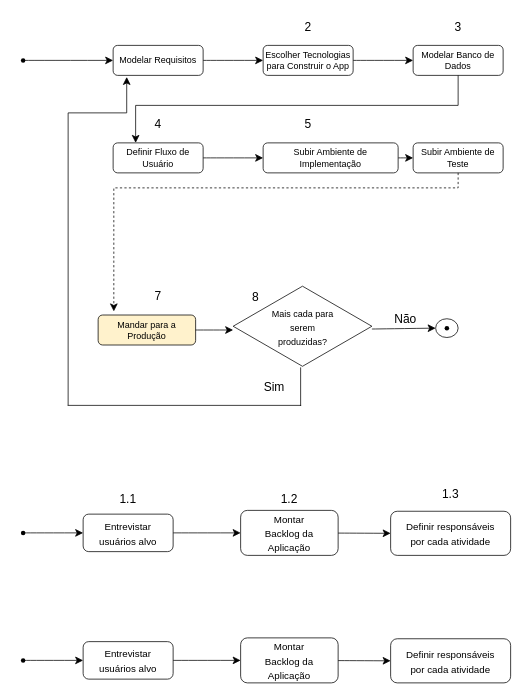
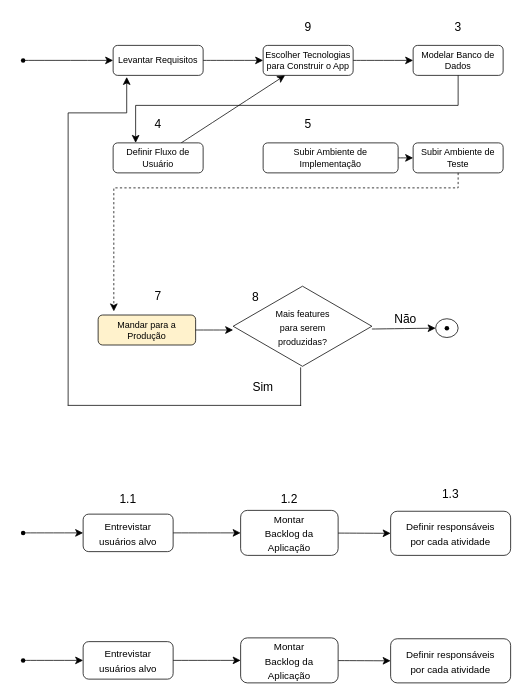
node "2": label "2" -> "9"
node "Modelar Requisitos": label "Modelar Requisitos" -> "Levantar Requisitos"
edge "Definir Fluxo de Usuário" -> "Subir Ambiente de Implementação": now "Definir Fluxo de Usuário" -> "Escolher Tecnologias para Construir o App"
node "Mais cada para serem produzidas?": label "Mais cada para serem produzidas?" -> "Mais features para serem produzidas?"
node "Sim": moved (274, 387) -> (263, 387)
